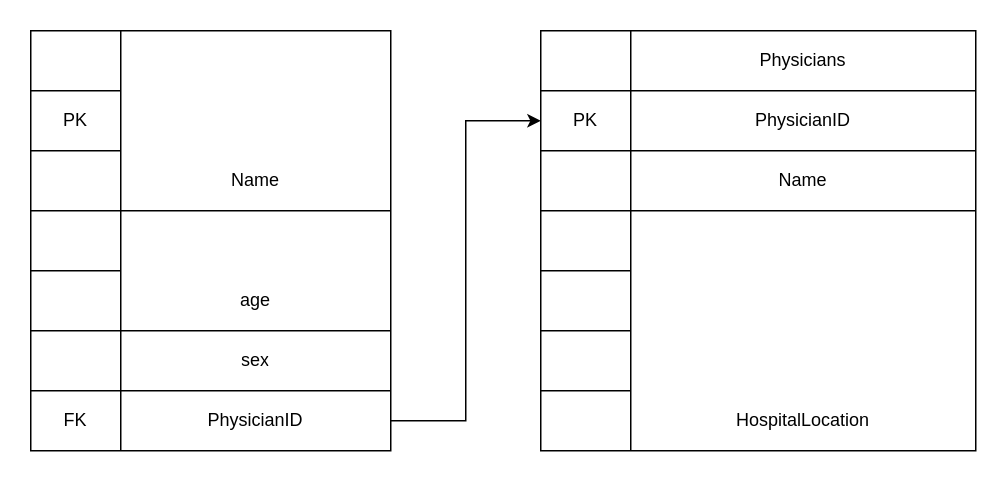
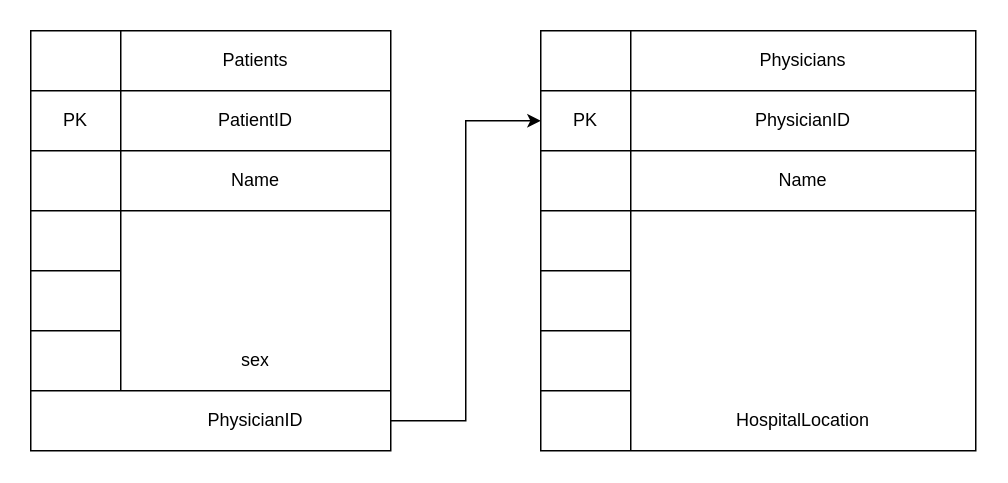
node "Patients": added
node "PatientID": added
node "age": removed
node "FK": removed
